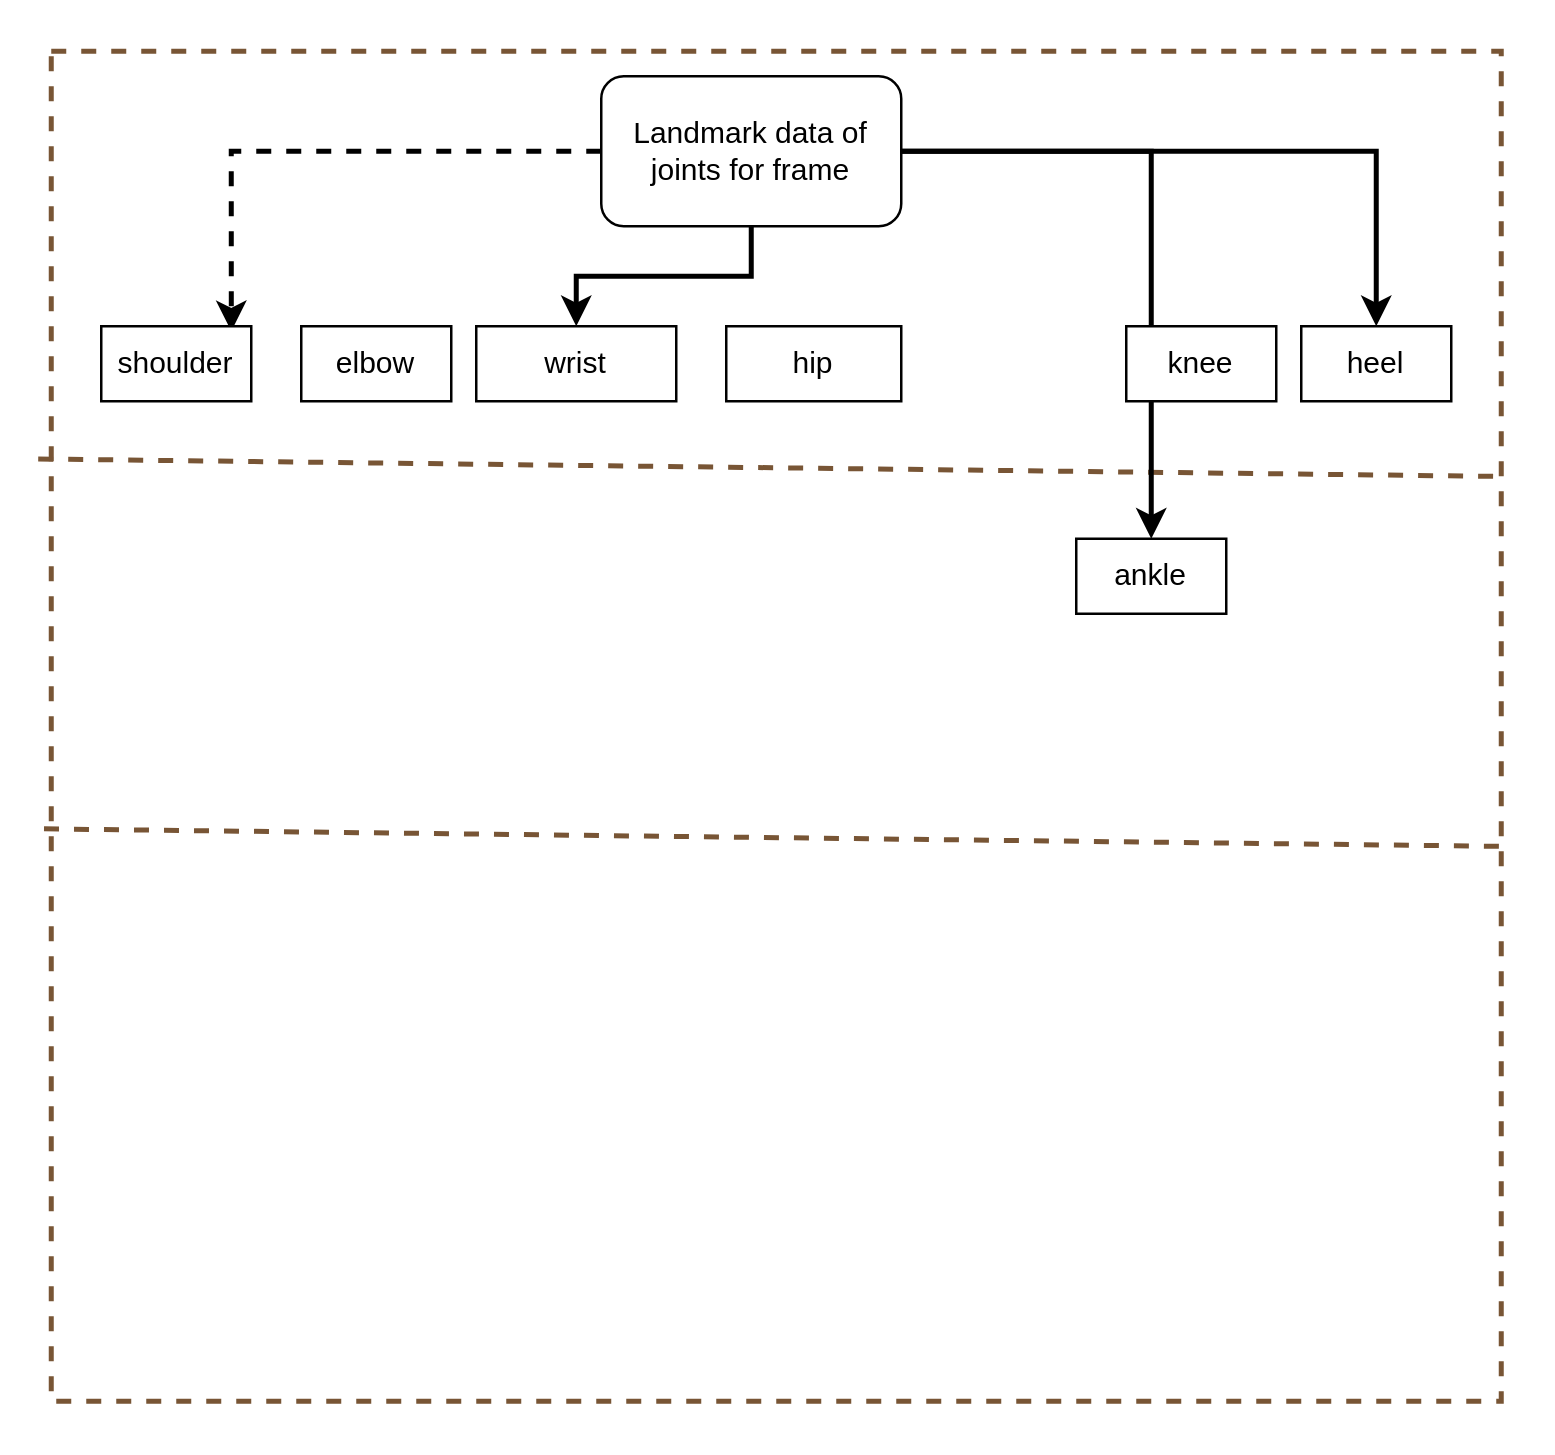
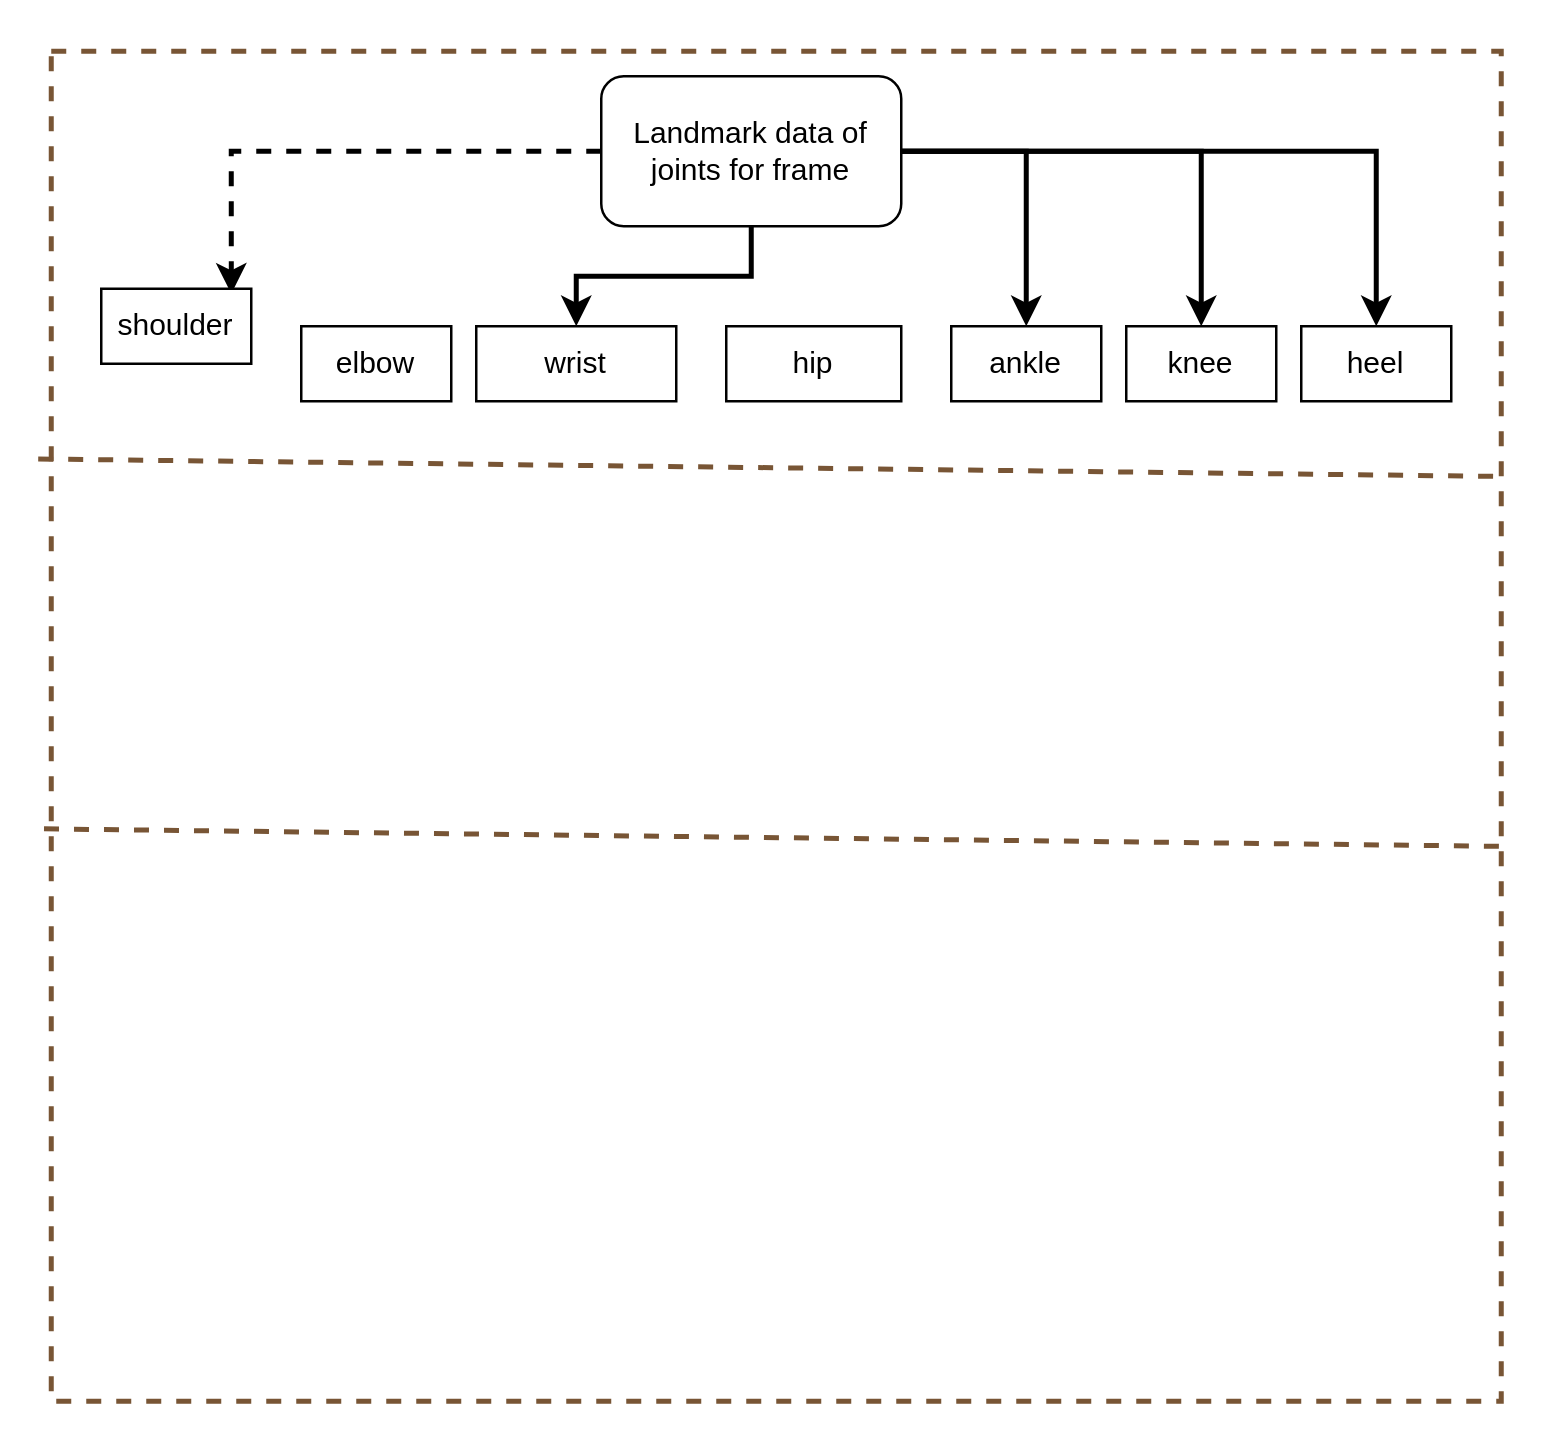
edge "Landmark data of joints for frame" -> "knee": added
node "shoulder": moved (176, 364) -> (176, 326)
node "ankle": moved (1151, 576) -> (1026, 364)
